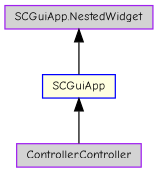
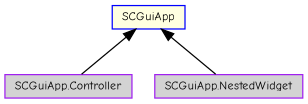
edge "SCGuiApp" -> "SCGuiApp.NestedWidget": reversed
node "Controller.Controller": label "Controller.Controller" -> "SCGuiApp.Controller"
